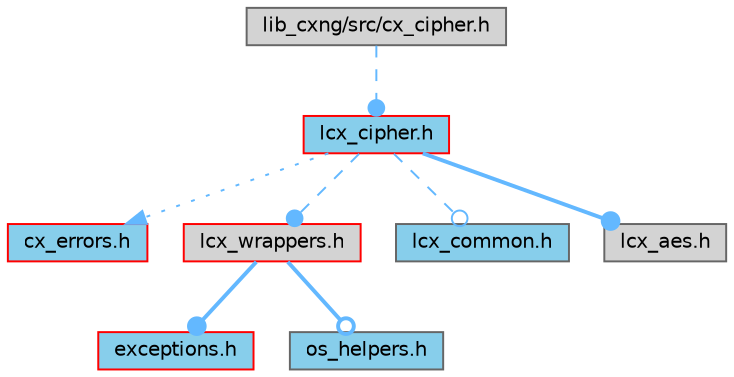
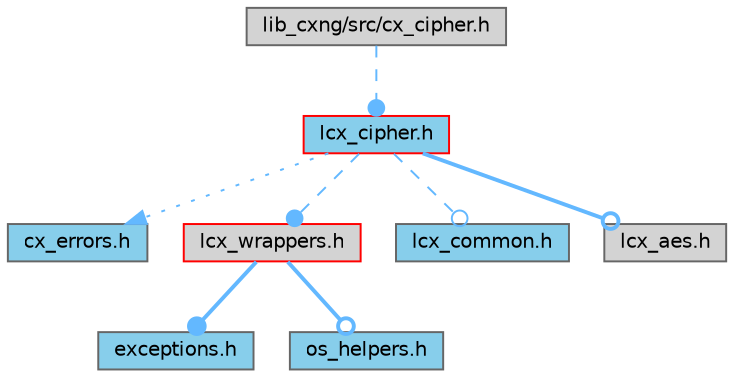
edge "lcx_cipher.h" -> "lcx_aes.h": arrowhead dot -> odot
node "cx_errors.h": color red -> gray40
node "exceptions.h": color red -> gray40
